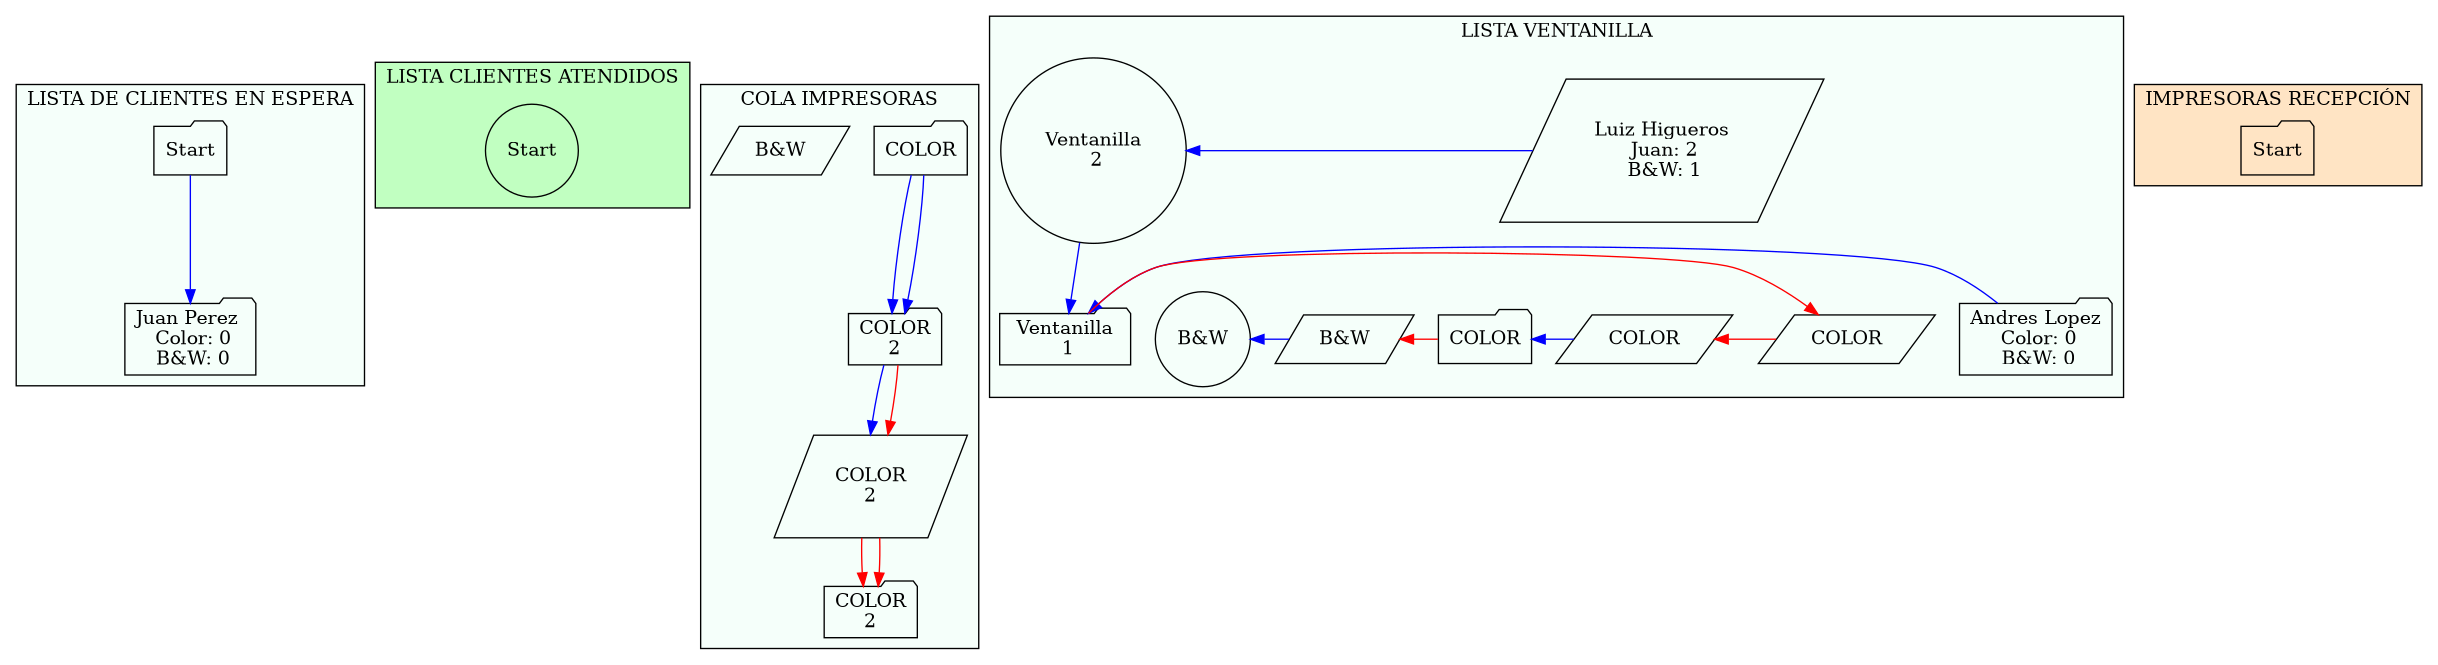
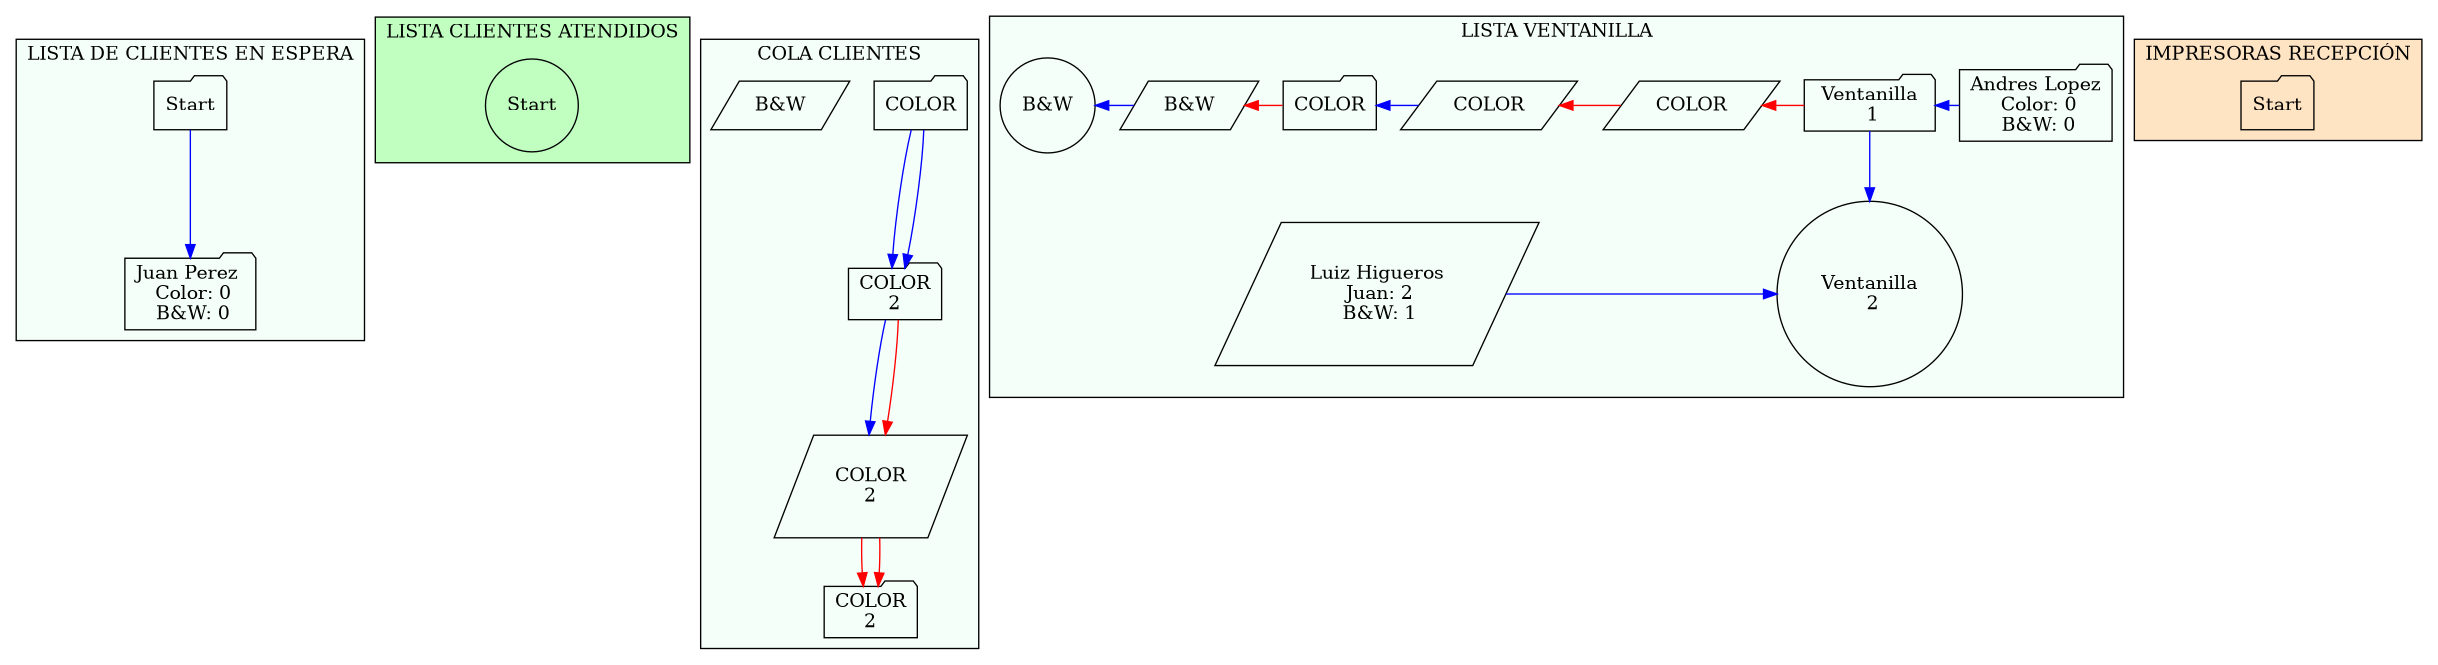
cluster "COLA IMPRESORAS": label "COLA IMPRESORAS" -> "COLA CLIENTES"
edge "Ventanilla 2" -> "Ventanilla 1": reversed
